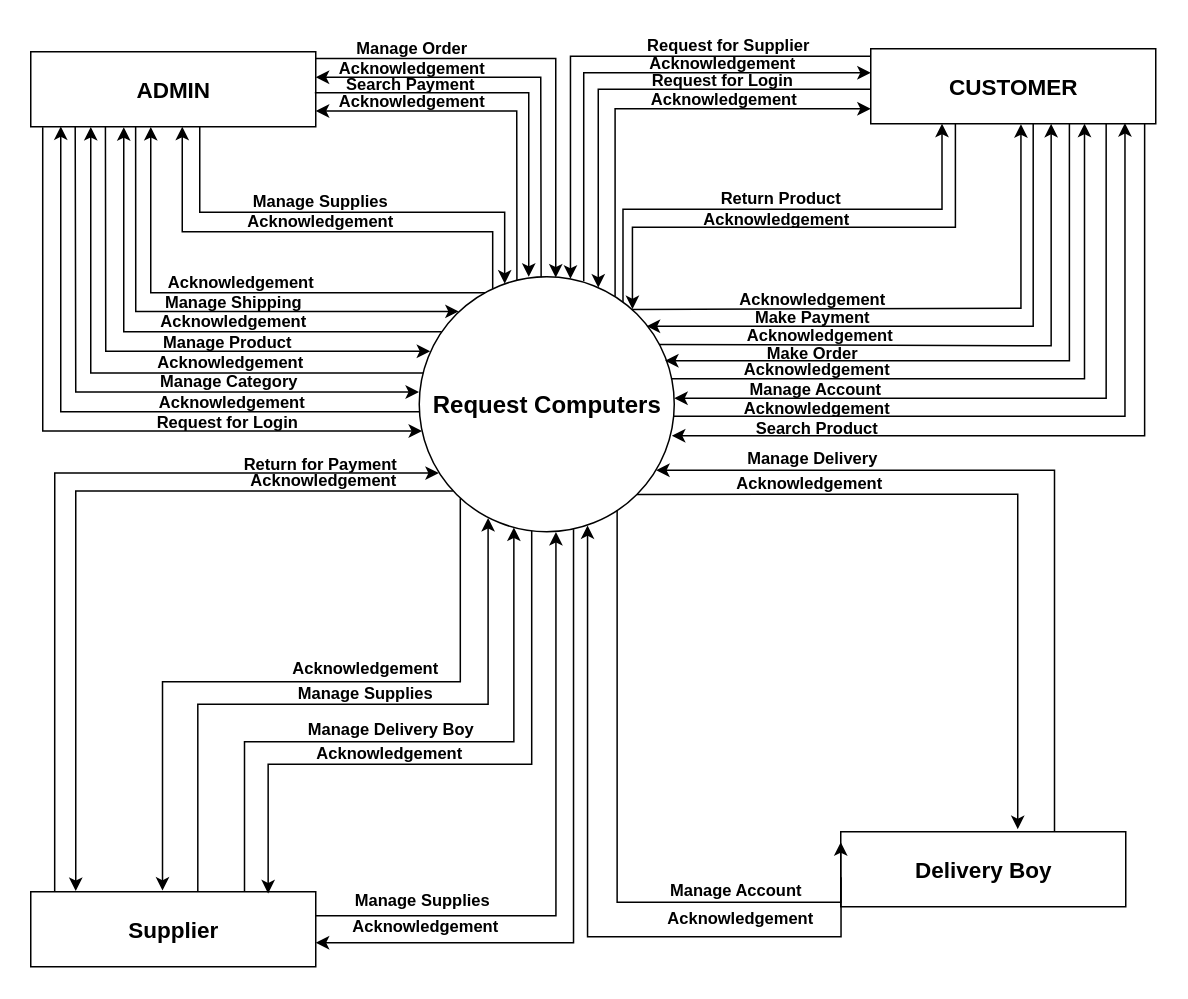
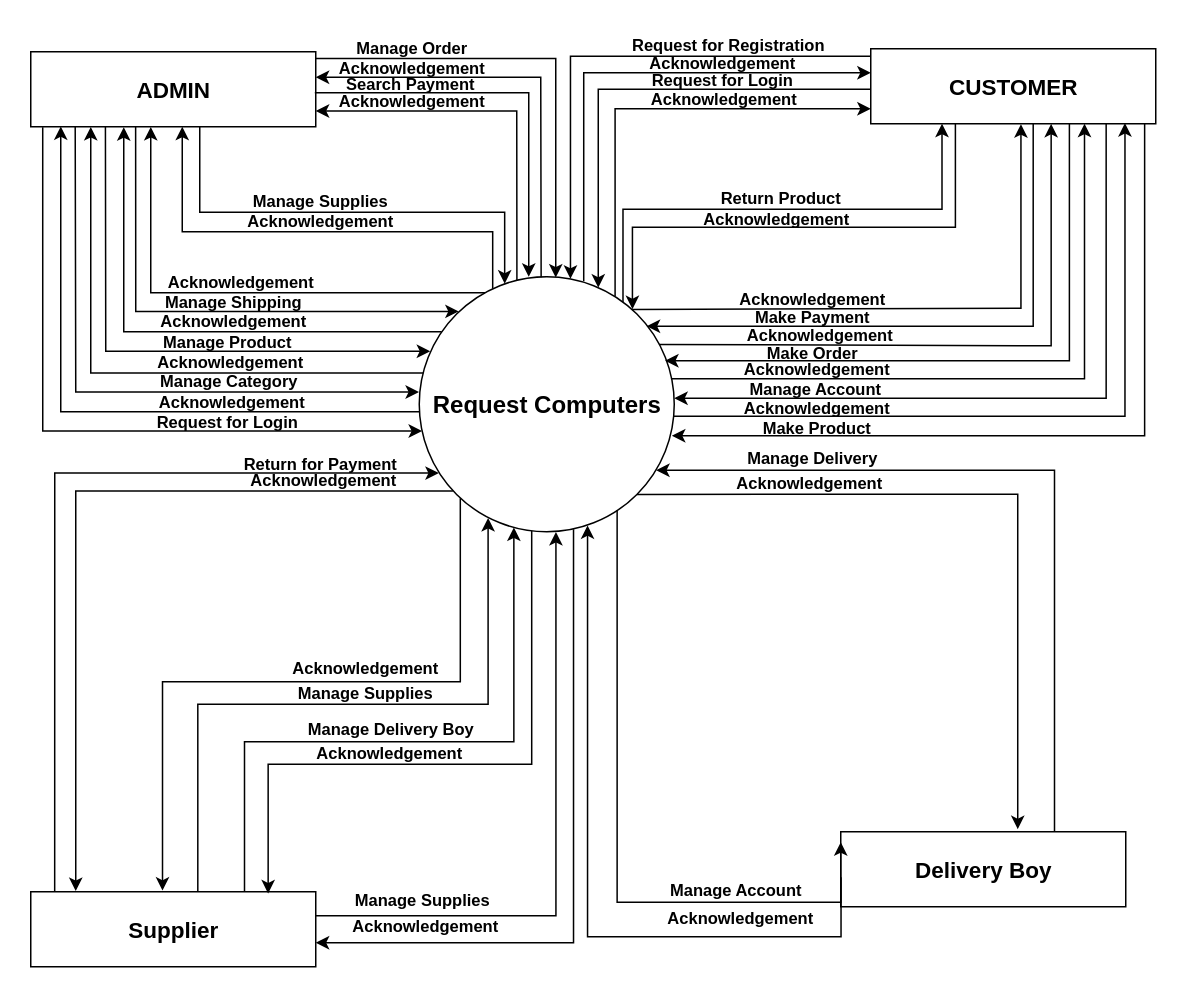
node "Request for Supplier": label "Request for Supplier" -> "Request for Registration"
node "Search Product": label "Search Product" -> "Make Product"
